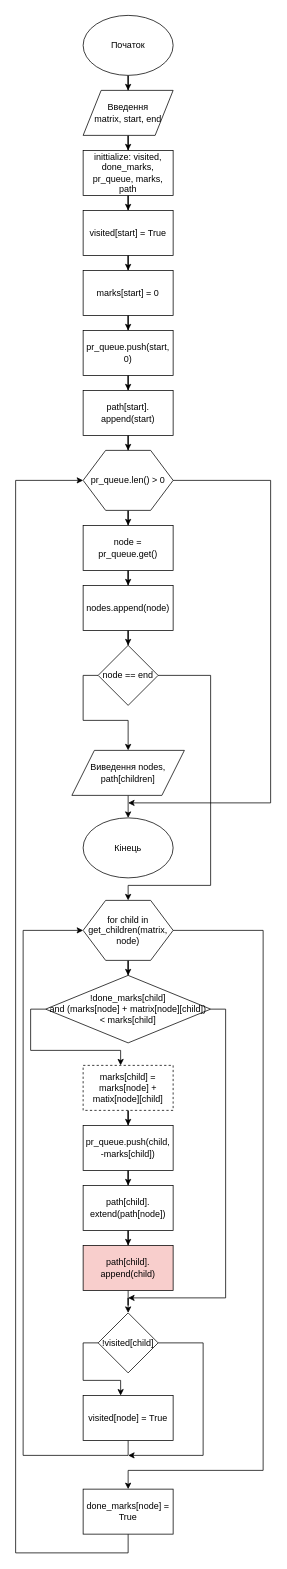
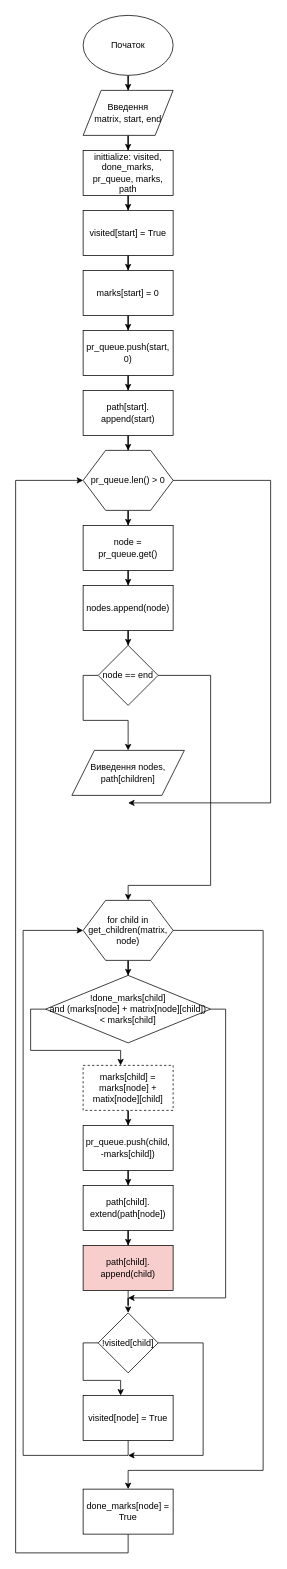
edge "Виведення nodes, path[children]" -> "Кінець": removed
node "Кінець": removed
